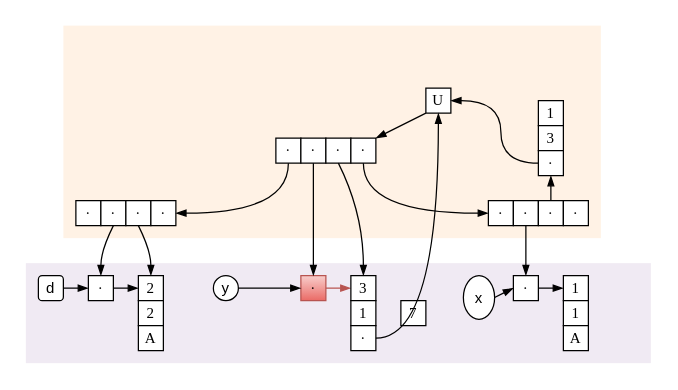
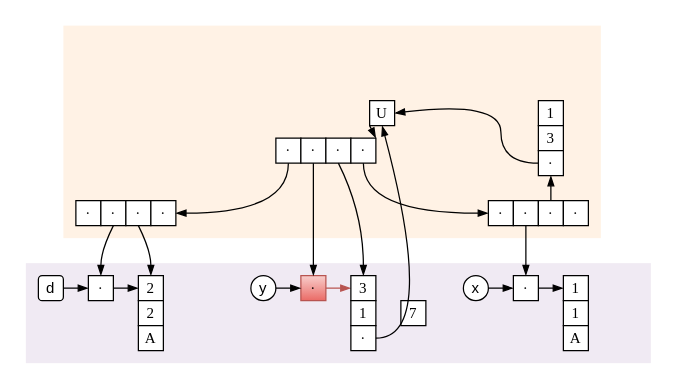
node "U": moved (438, 101) -> (382, 113)
node "y": moved (226, 288) -> (263, 288)
node "x": size 31x44 -> 25x25
